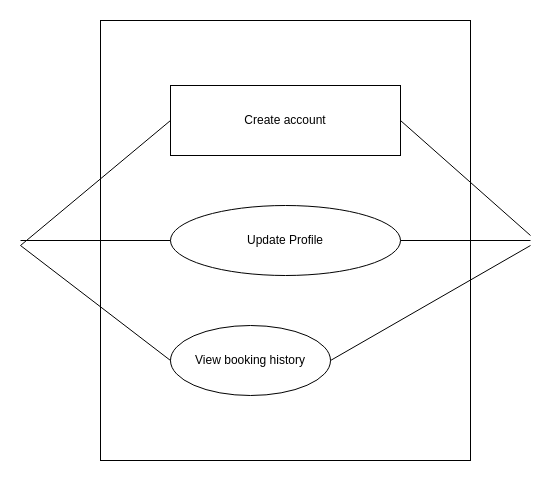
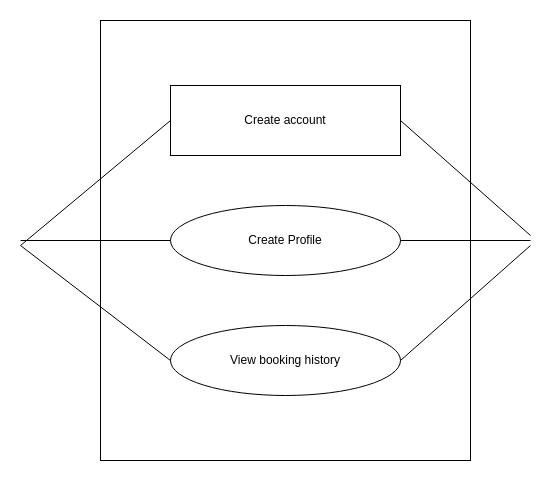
node "Update Profile": label "Update Profile" -> "Create Profile"
node "View booking history": size 160x70 -> 230x70
